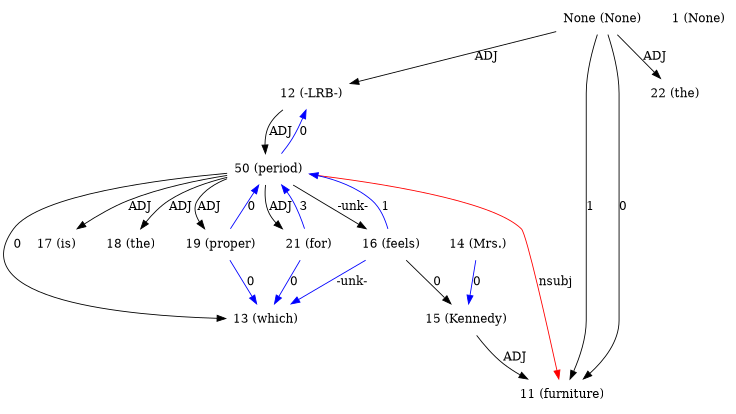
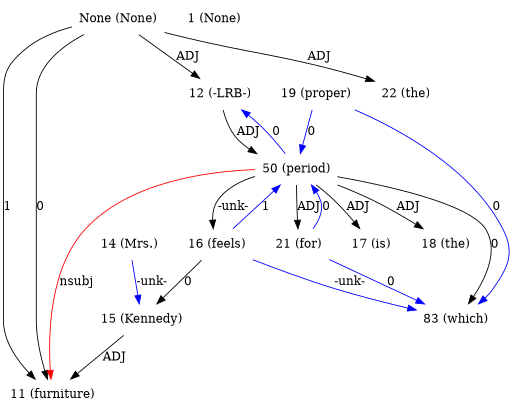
edge "50 (period)" -> "19 (proper)": removed, label "ADJ"
edge "21 (for)" -> "50 (period)": label "3" -> "0"
edge "14 (Mrs.)" -> "15 (Kennedy)": label "0" -> "-unk-"
node "13 (which)": label "13 (which)" -> "83 (which)"
